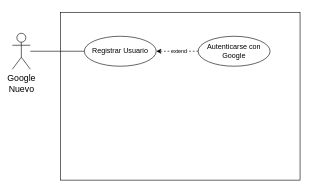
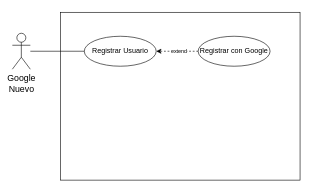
node "Autenticarse con Google": label "Autenticarse con Google" -> "Registrar con Google"
